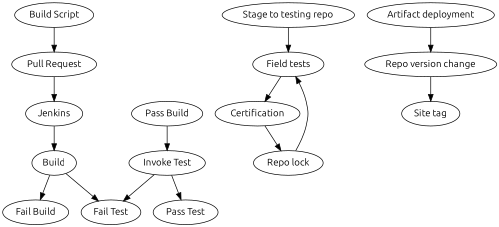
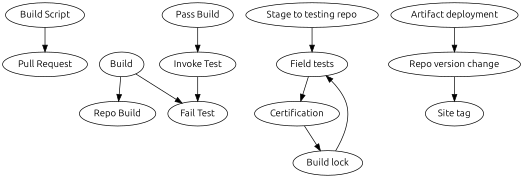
node "Jenkins": removed
node "Repo lock": label "Repo lock" -> "Build lock"
node "Fail Build": label "Fail Build" -> "Repo Build"
node "Pass Test": removed
